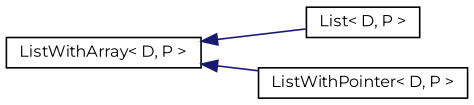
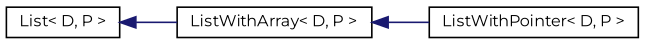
edge "List< D, P >" -> "ListWithArray< D, P >": reversed
